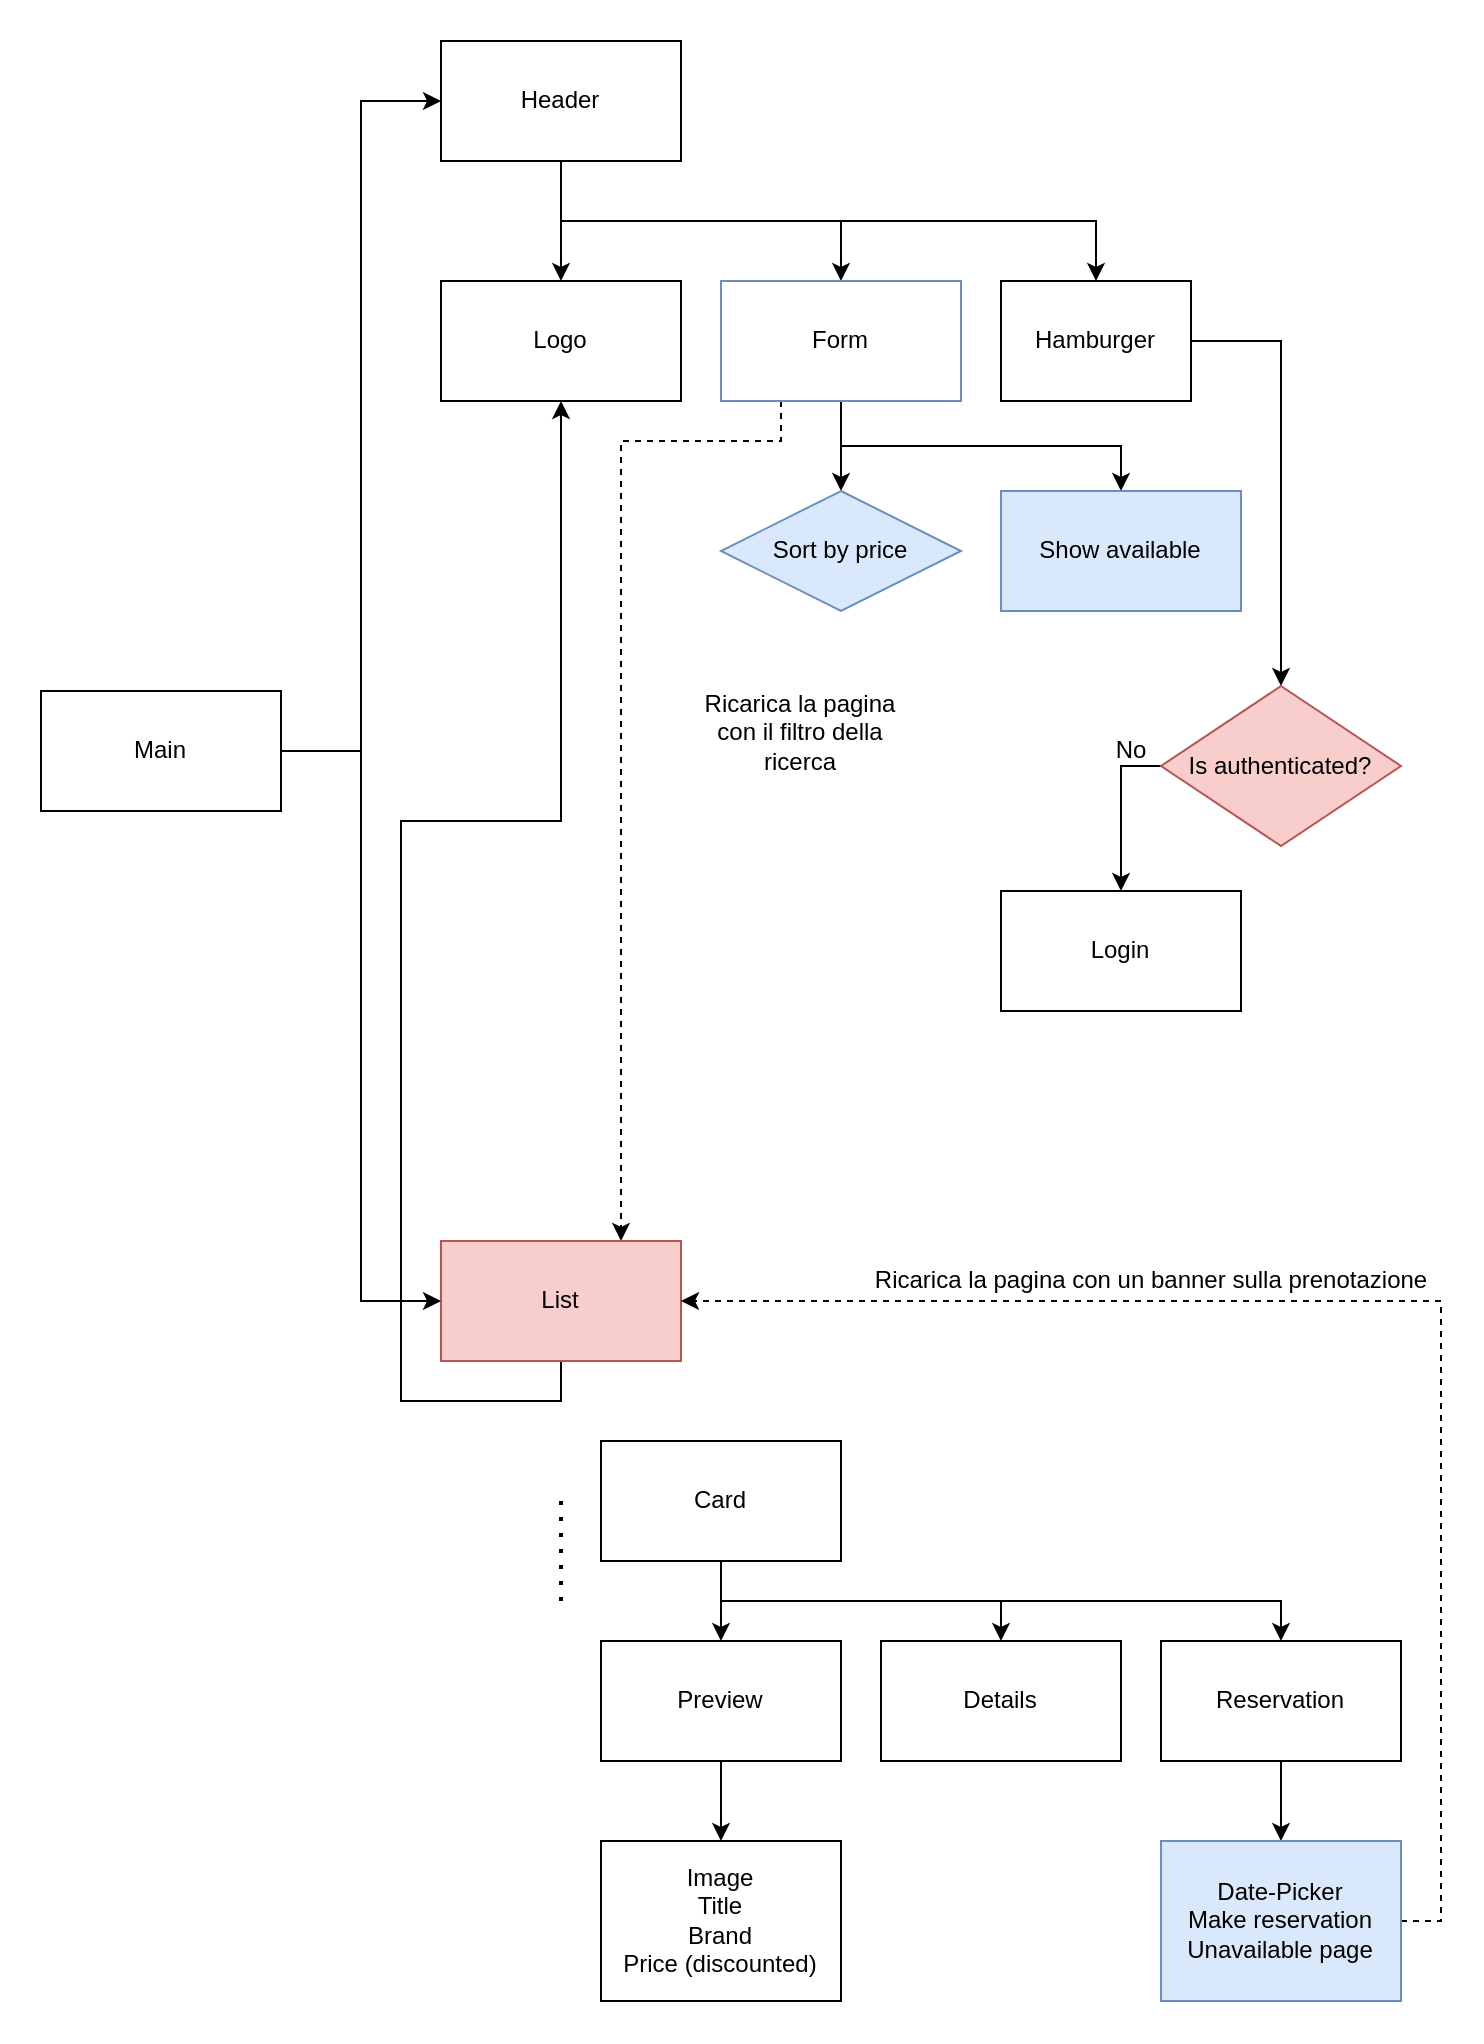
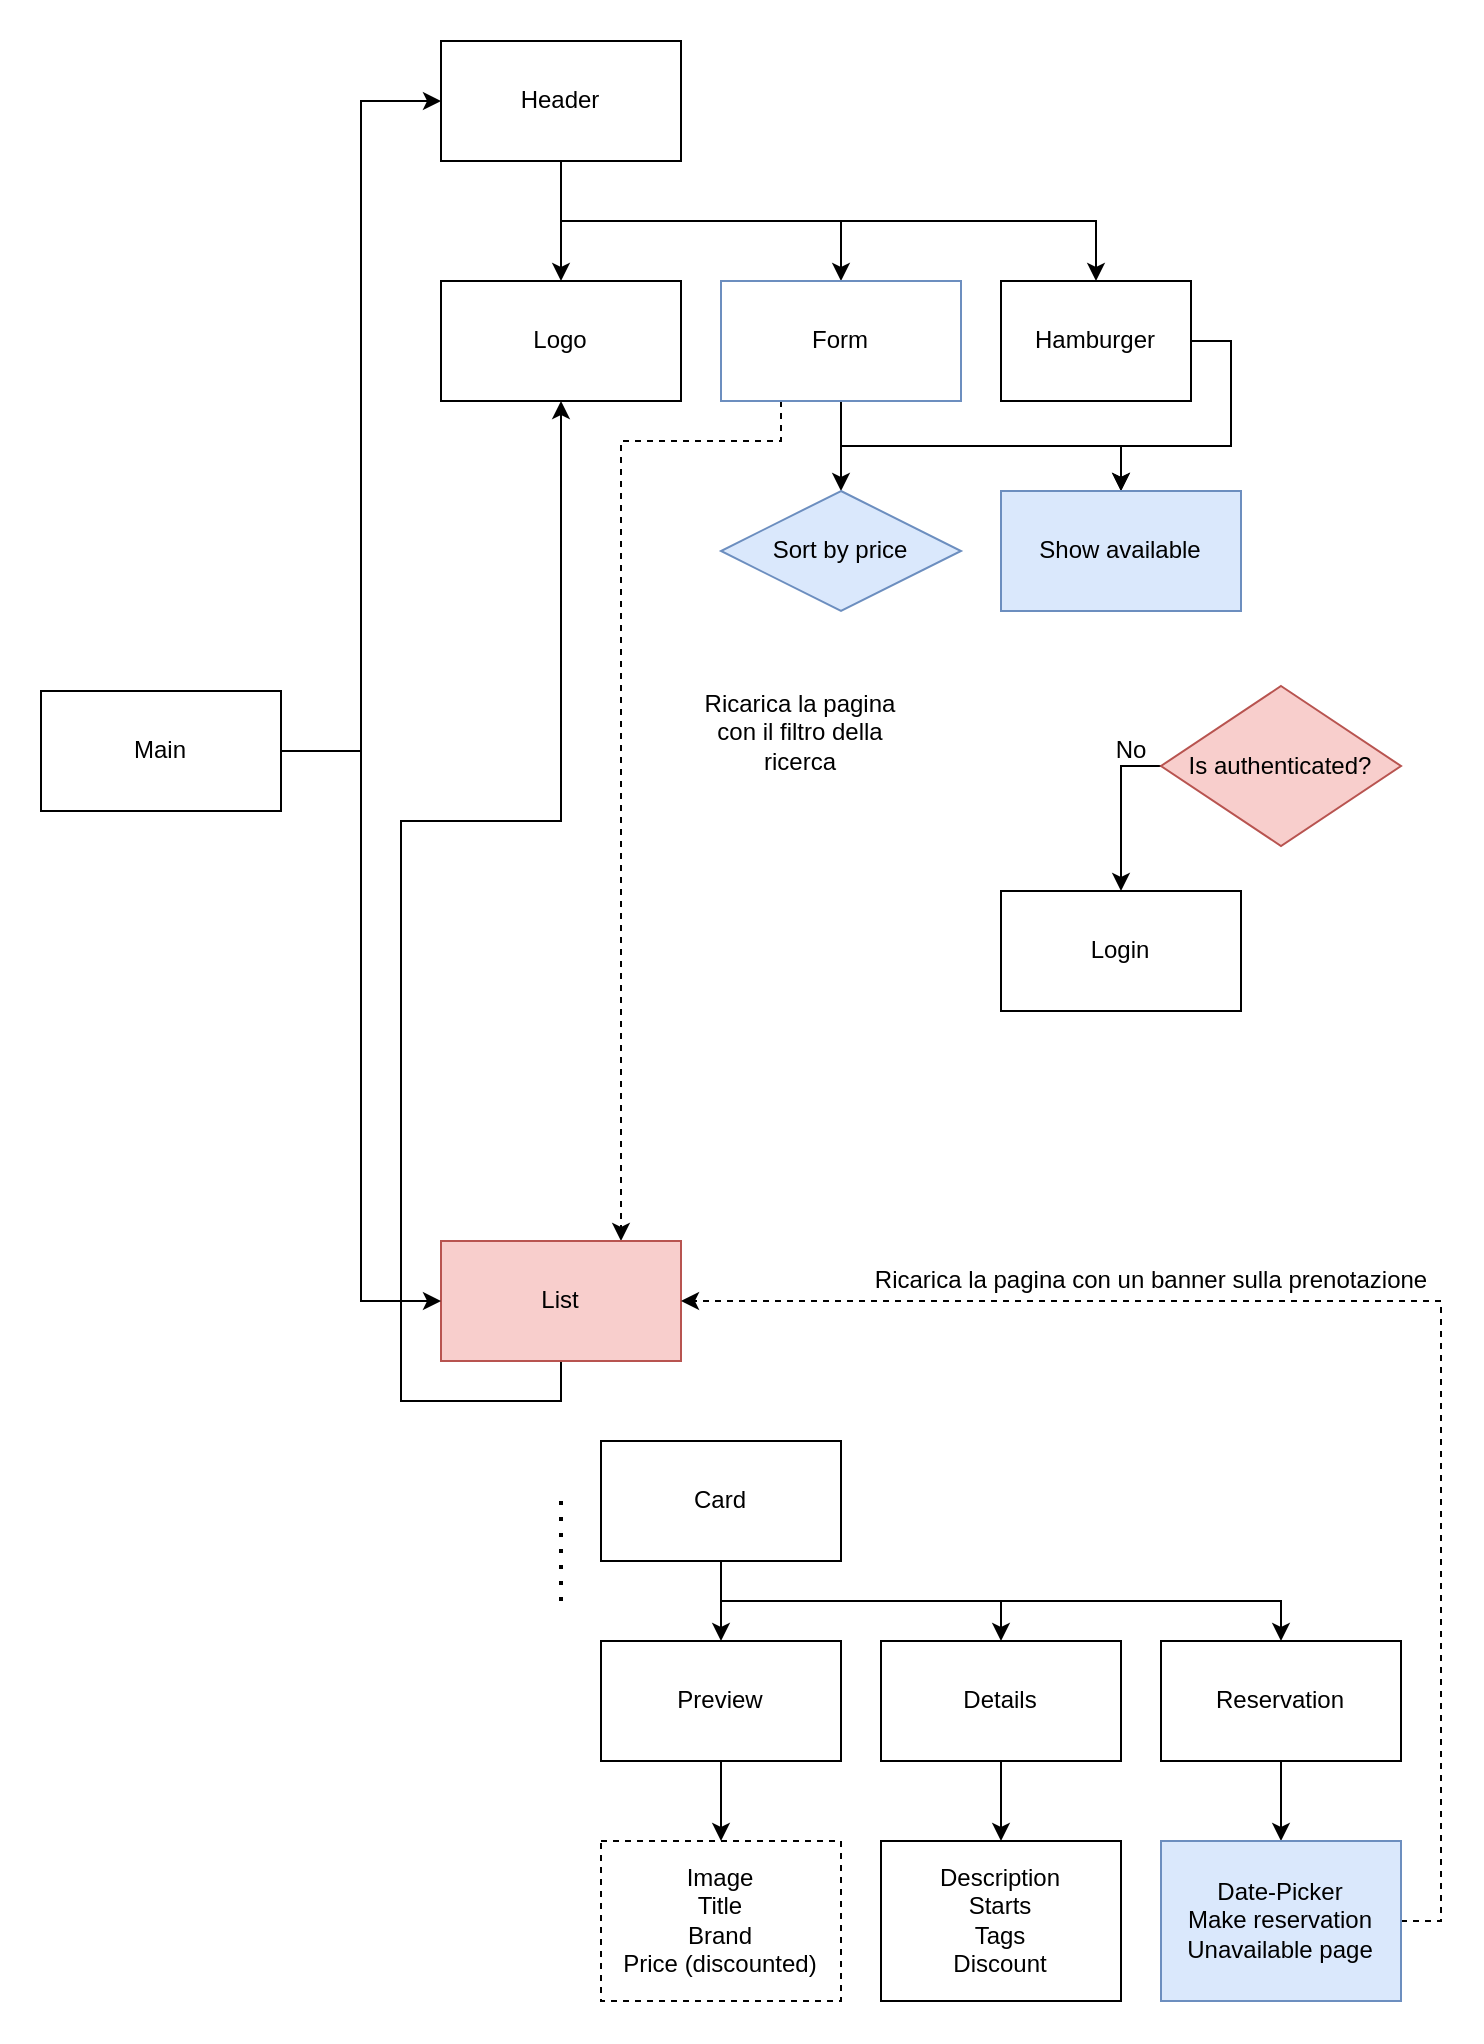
edge "Hamburger" -> "Is authenticated?": now "Hamburger" -> "Show available"
edge "Details" -> "Description Starts Tags Discount": added
node "Image Title Brand Price (discounted)": style solid -> dashed
node "Description Starts Tags Discount": added
